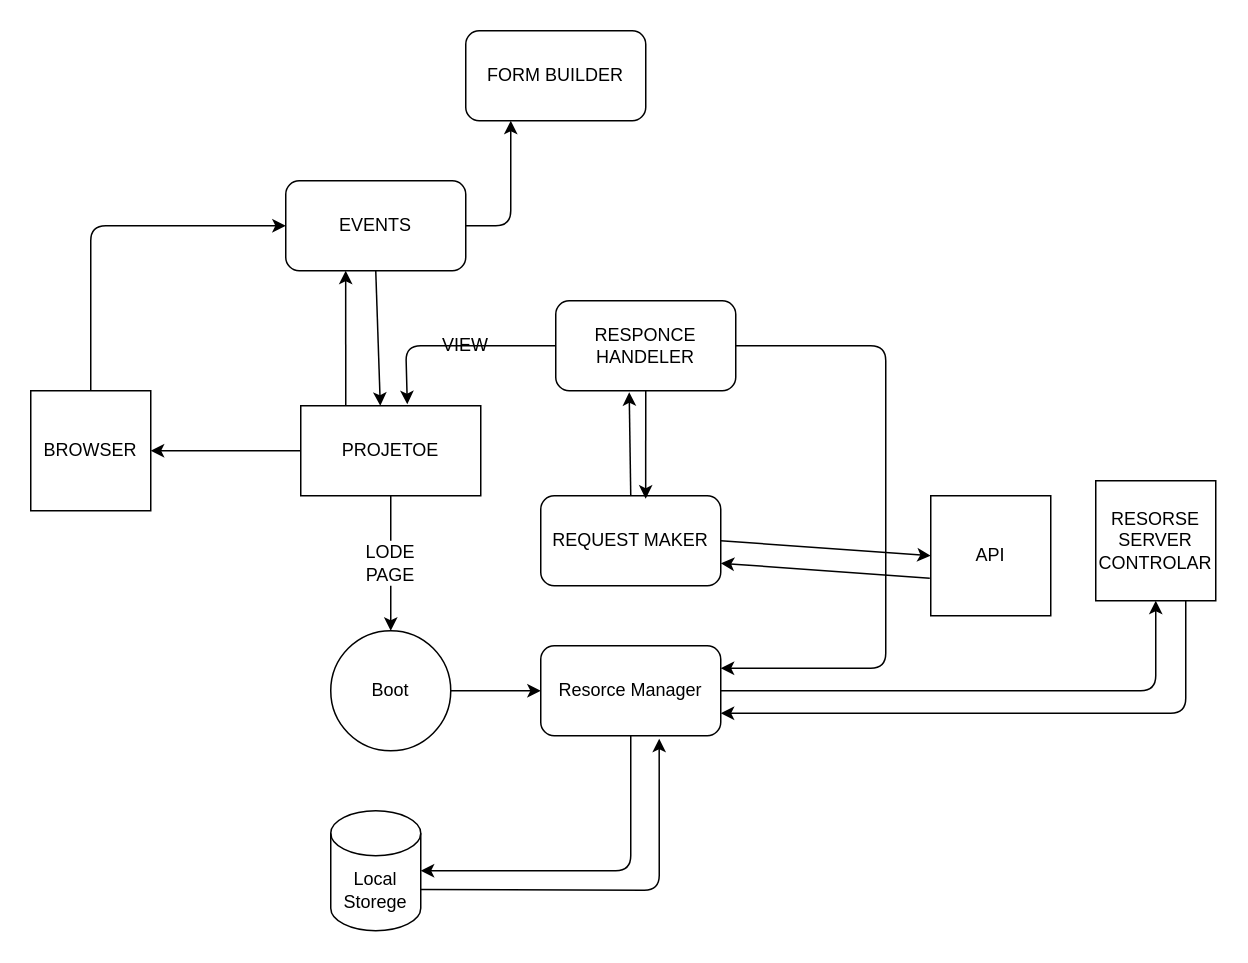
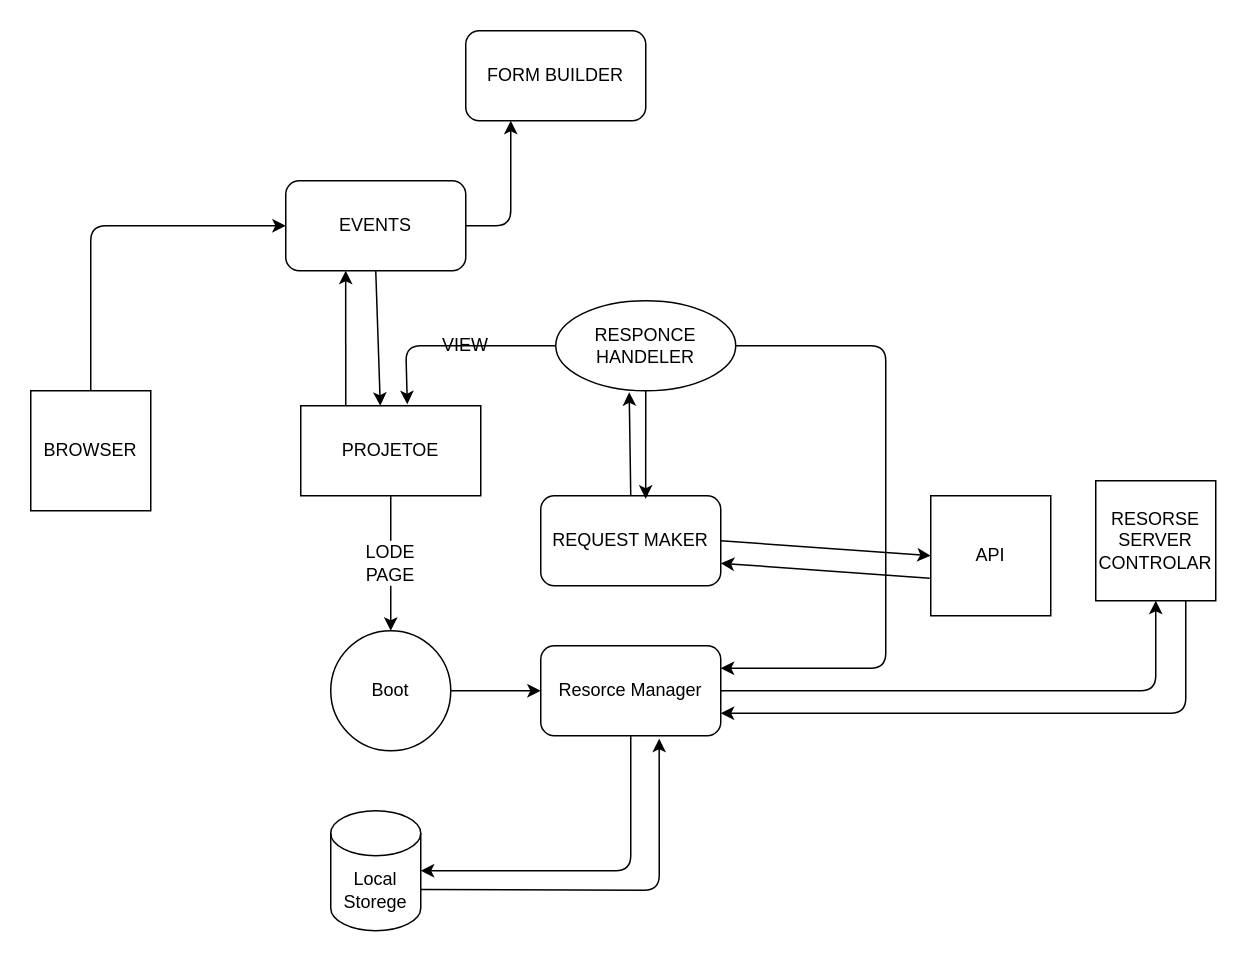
node "RESPONCE HANDELER": shape rounded rectangle -> ellipse
edge "PROJETOE" -> "BROWSER": removed
